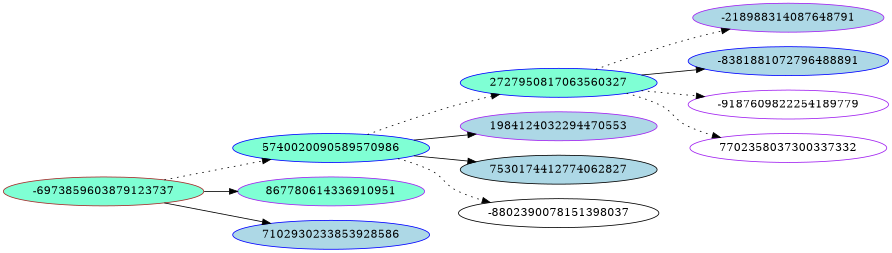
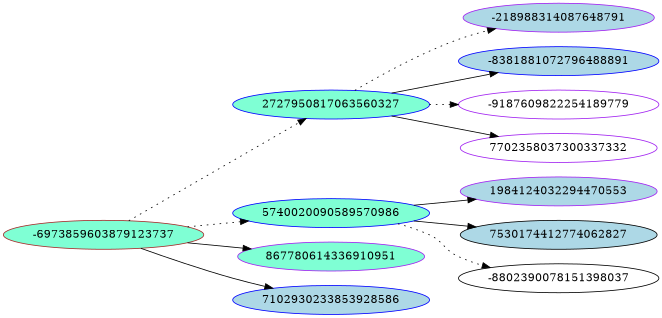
edge "5740020090589570986" -> "2727950817063560327": now "-6973859603879123737" -> "2727950817063560327"
edge "2727950817063560327" -> "7702358037300337332": style dotted -> solid
